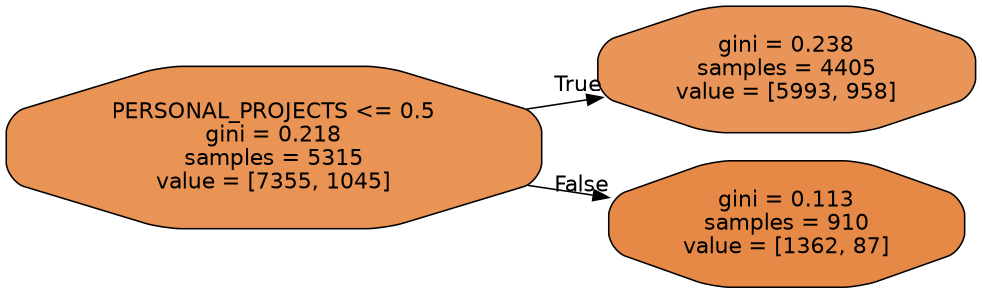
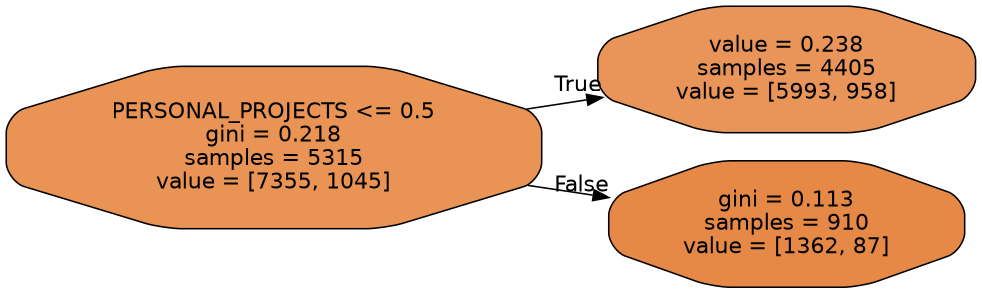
node "gini = 0.238 samples = 4405 value = [5993, 958]": label "gini = 0.238 samples = 4405 value = [5993, 958]" -> "value = 0.238 samples = 4405 value = [5993, 958]"
